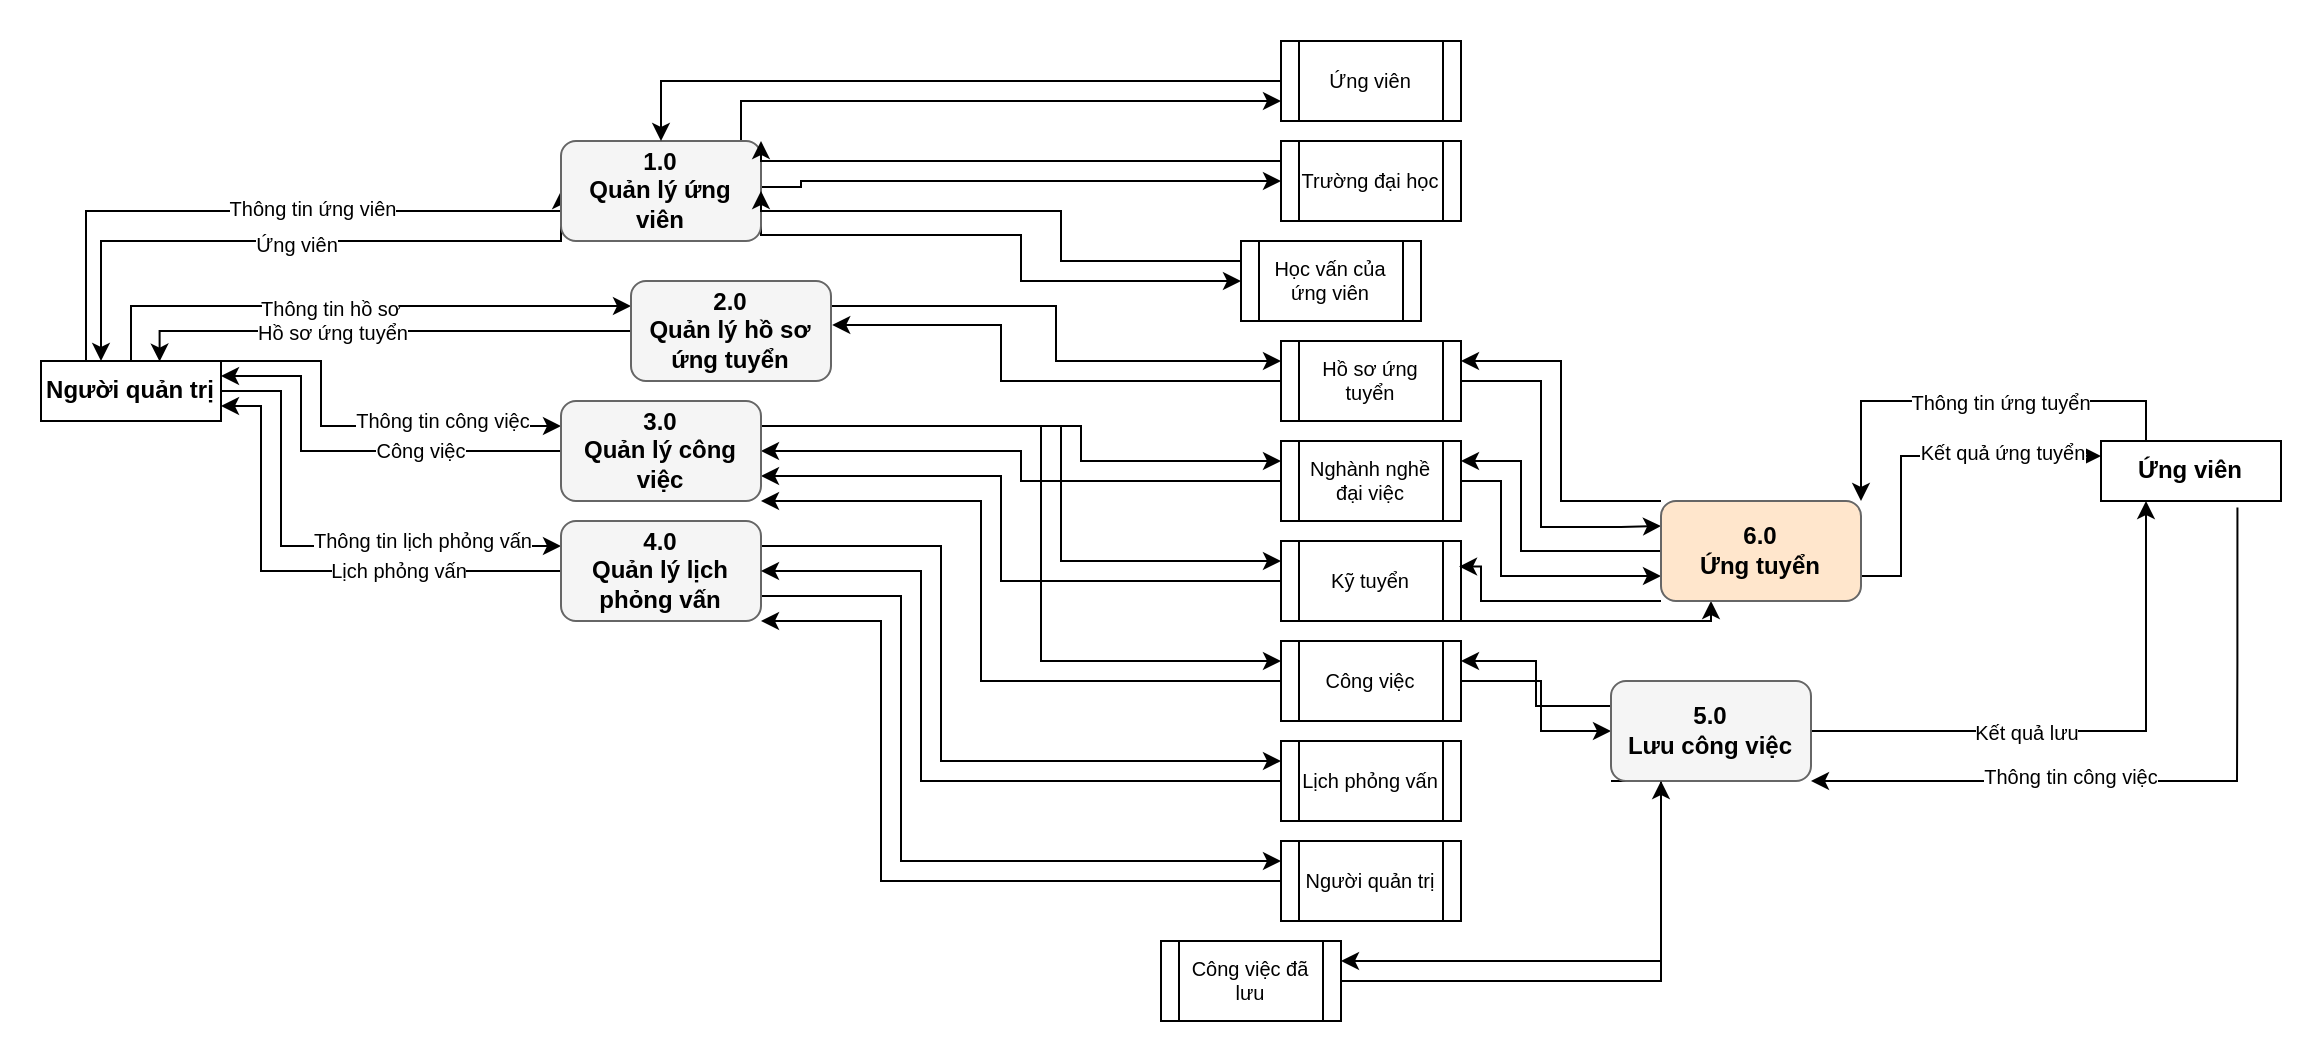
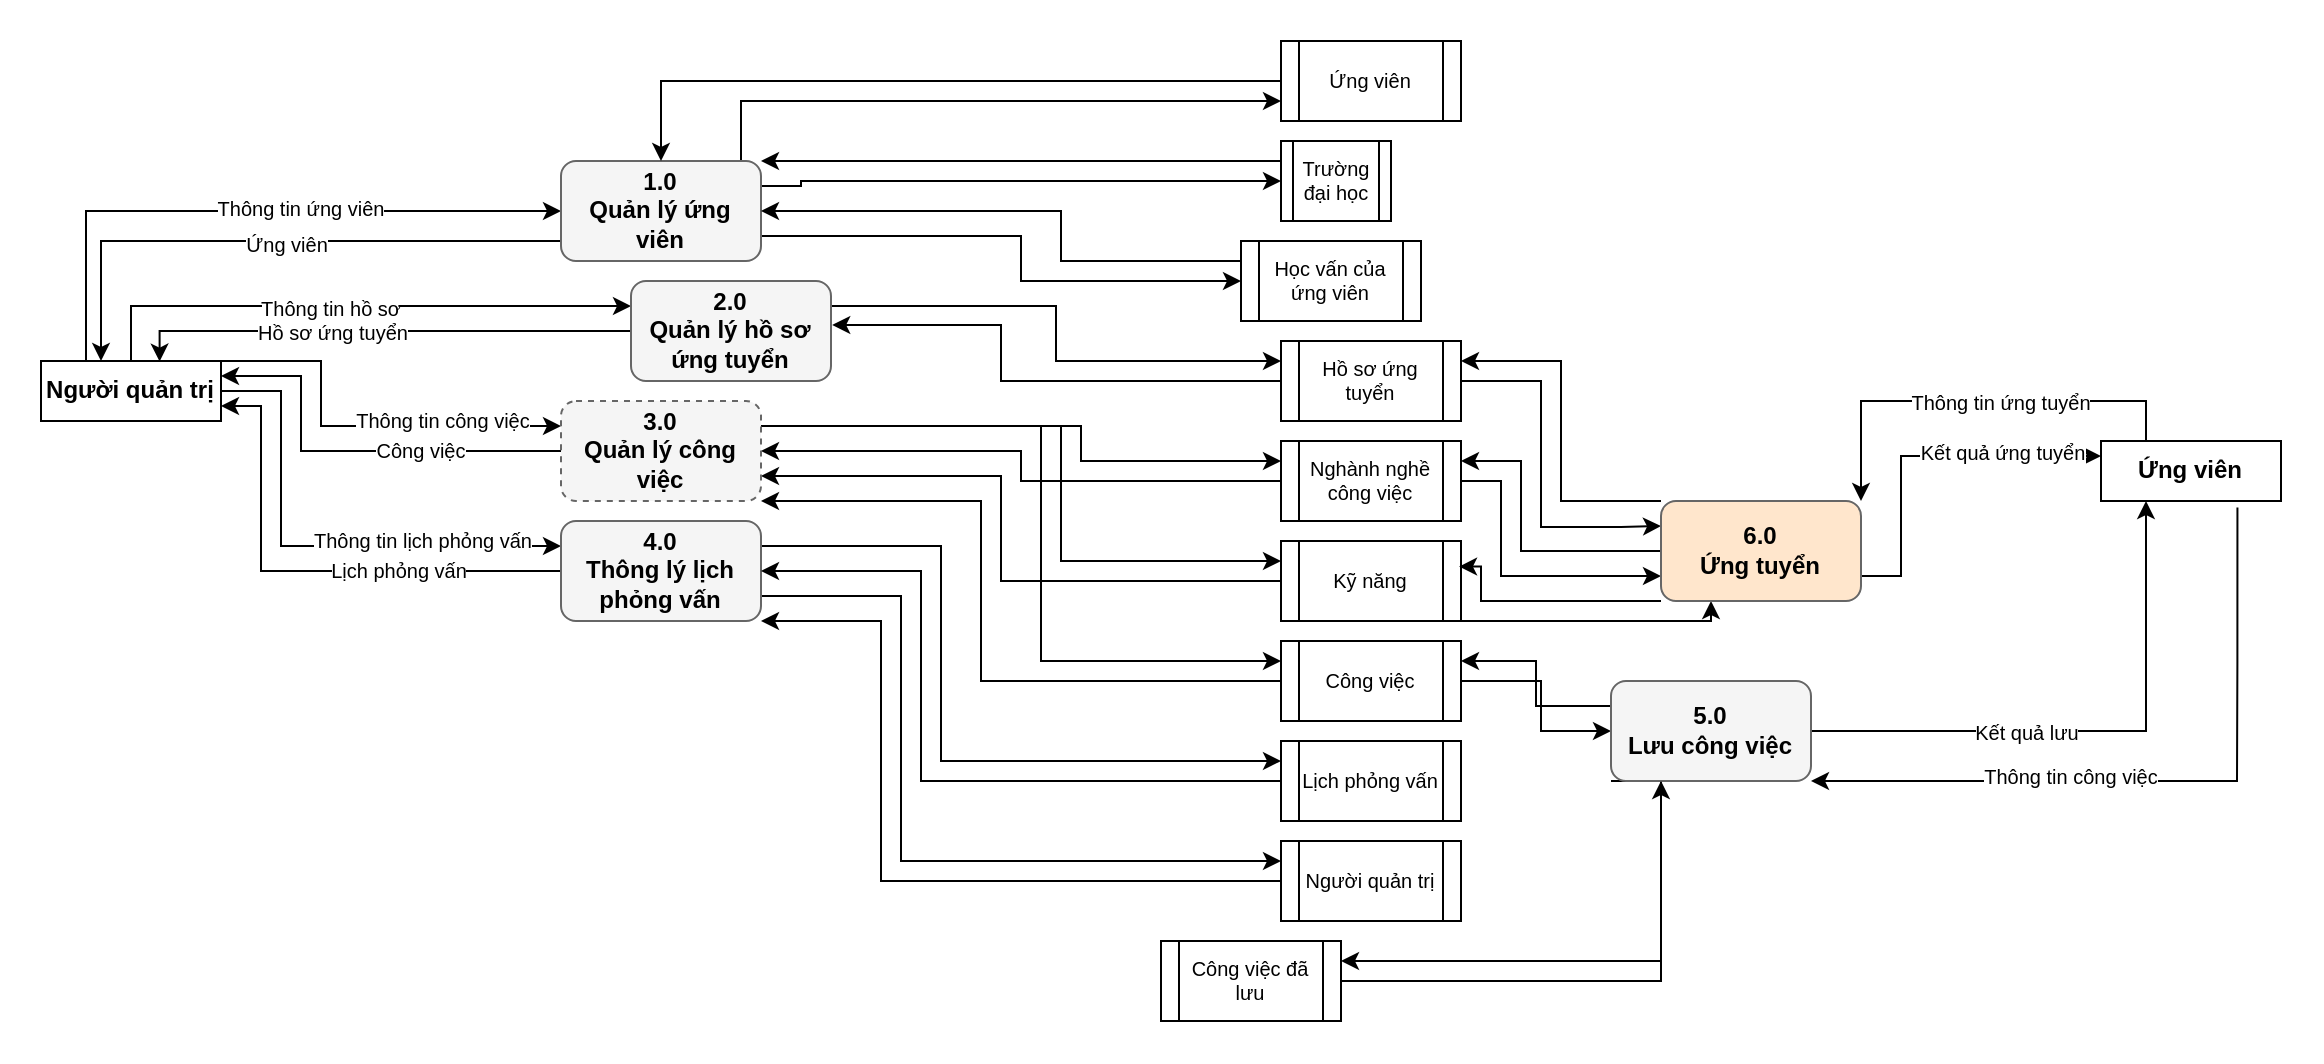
node "Trường đại học": size 180x80 -> 110x80
node "1.0 Quản lý ứng viên": moved (661, 191) -> (661, 211)
node "3.0 Quản lý công việc": style solid -> dashed
node "Nghành nghề đại việc": label "Nghành nghề đại việc" -> "Nghành nghề công việc"
node "4.0 Quản lý lịch phỏng vấn": label "4.0 Quản lý lịch phỏng vấn" -> "4.0 Thông lý lịch phỏng vấn"
node "Kỹ tuyển": label "Kỹ tuyển" -> "Kỹ năng"
